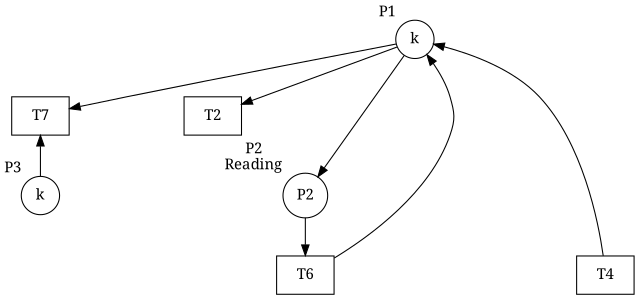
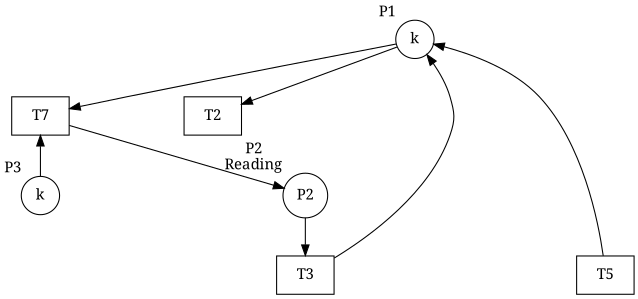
edge "k P1" -> "P2 P2 Reading": now "T7" -> "P2 P2 Reading"
node "T6": label "T6" -> "T3"
node "T4": label "T4" -> "T5"
